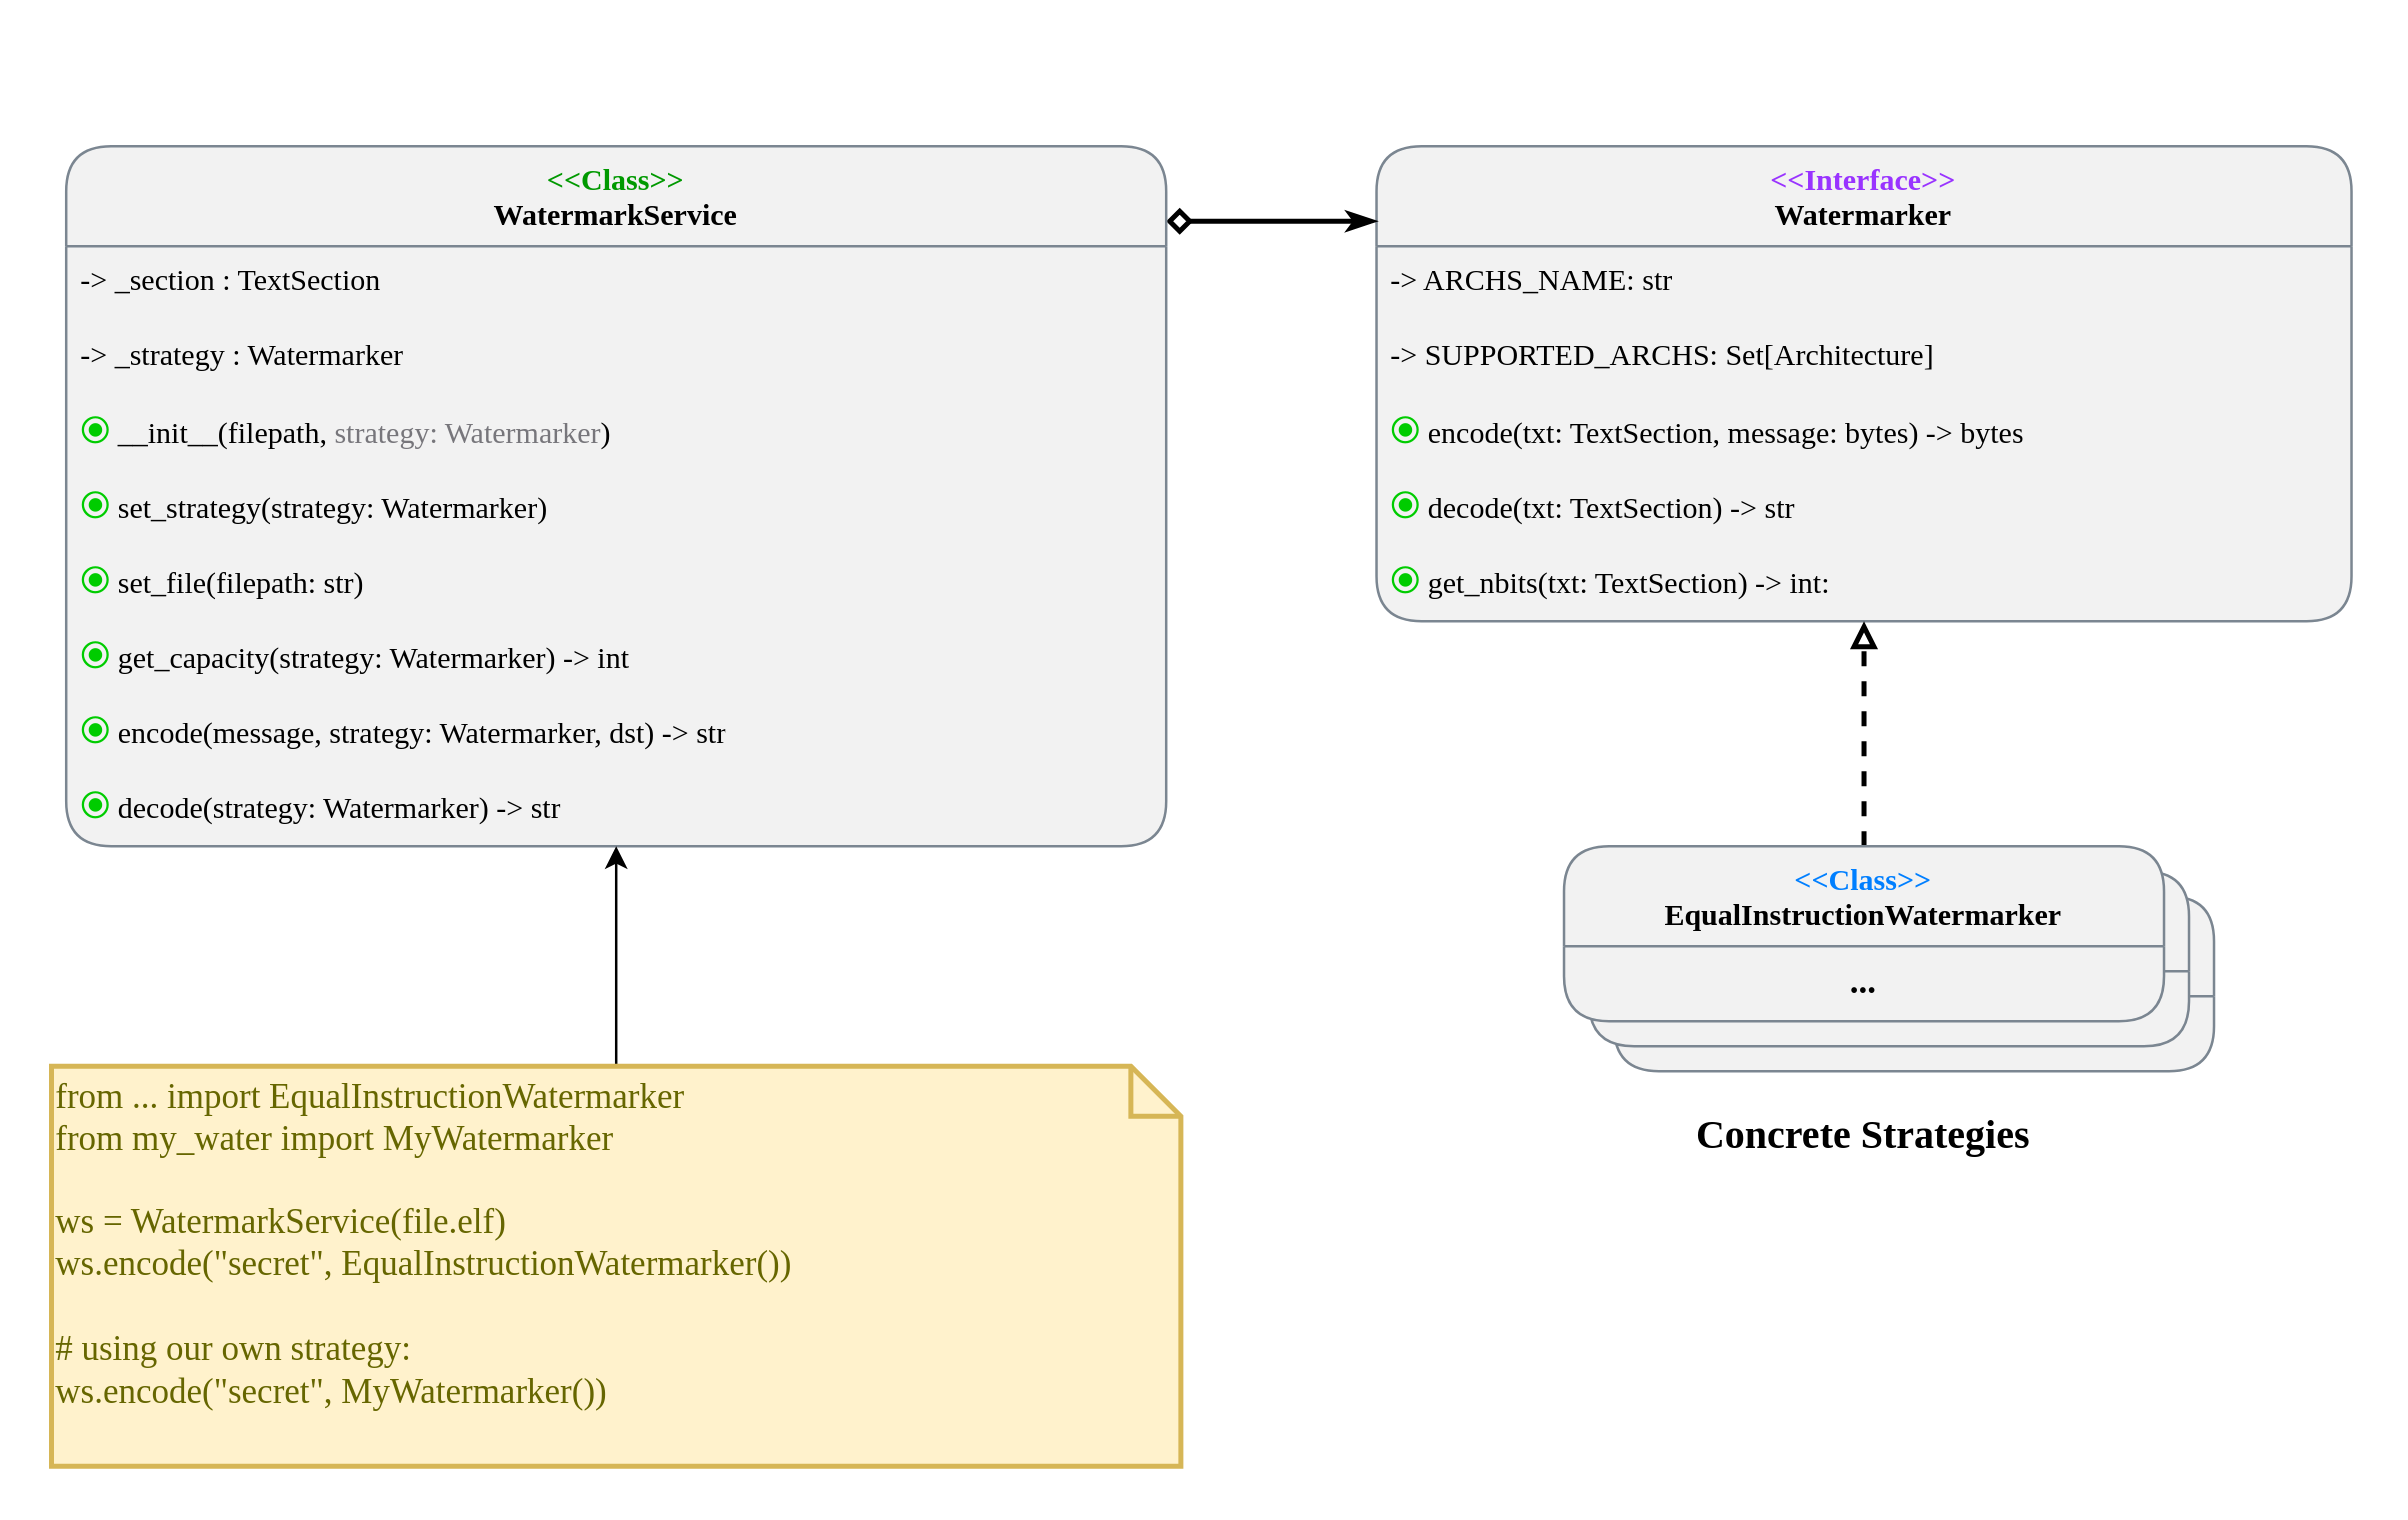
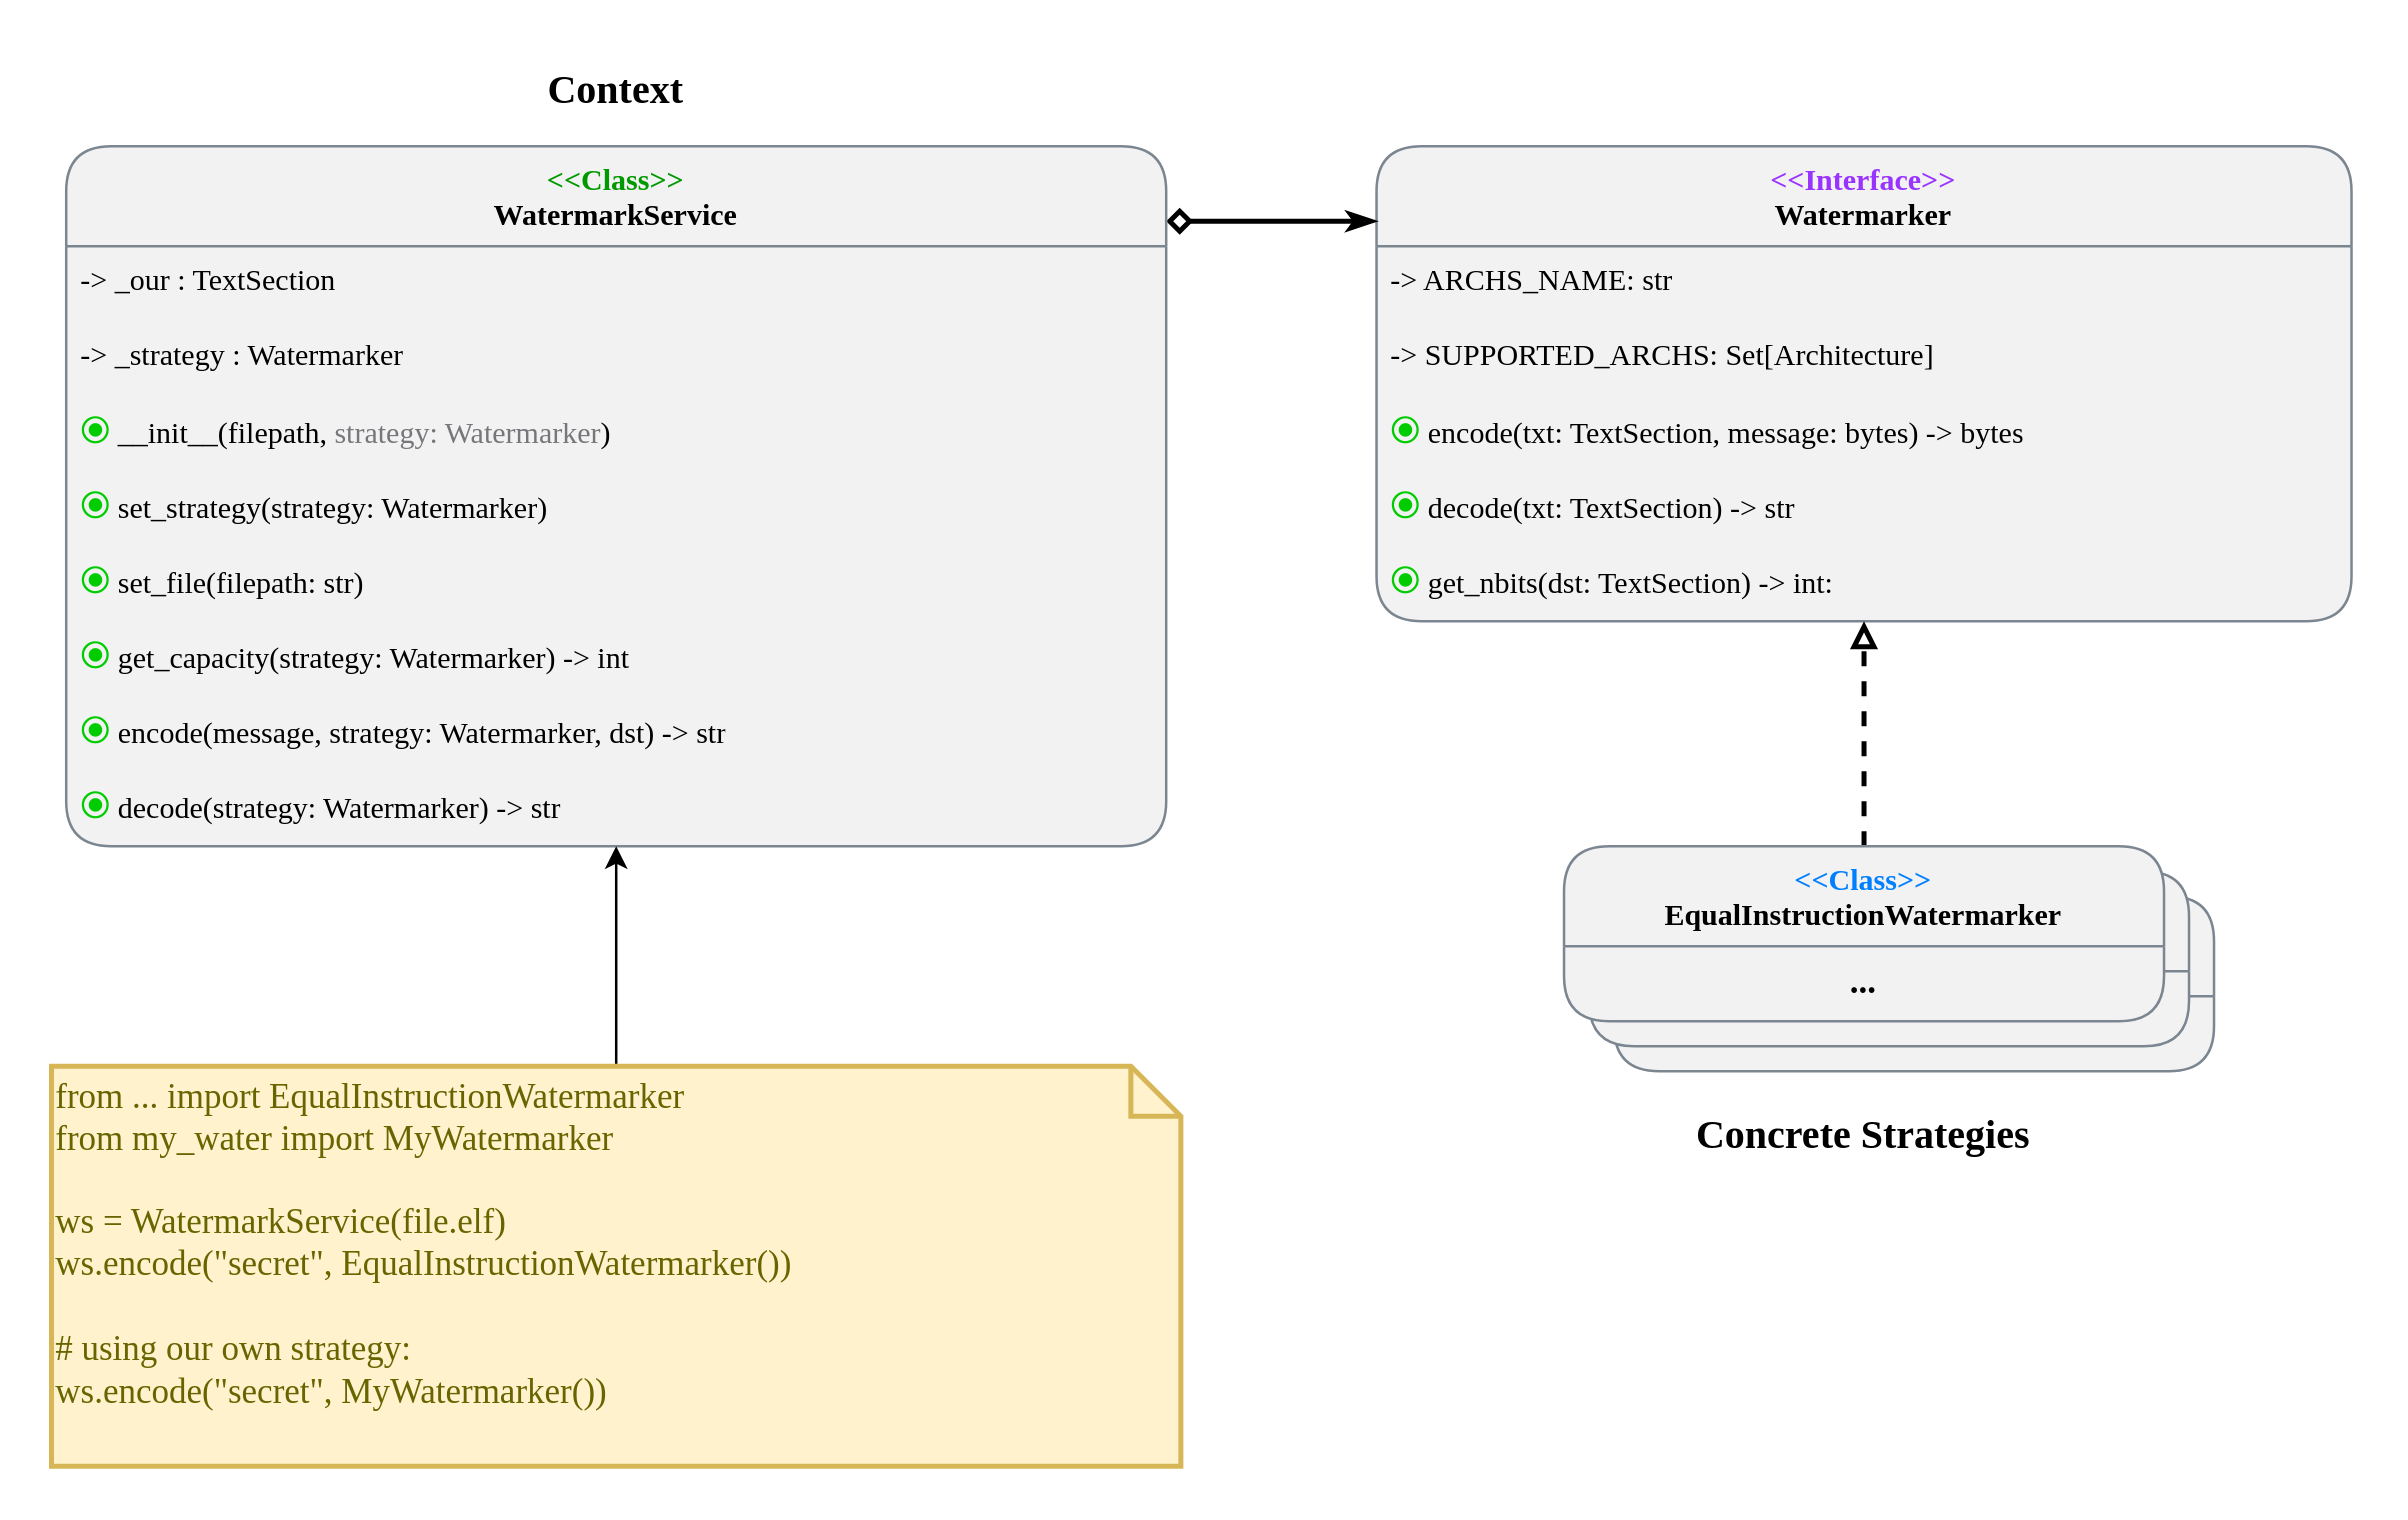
node "Context": added
node "-> _section : TextSection": label "-> _section : TextSection" -> "-> _our : TextSection"
node "⦿ get_nbits(txt: TextSection) -> int:": label "⦿ get_nbits(txt: TextSection) -> int:" -> "⦿ get_nbits(dst: TextSection) -> int:"
